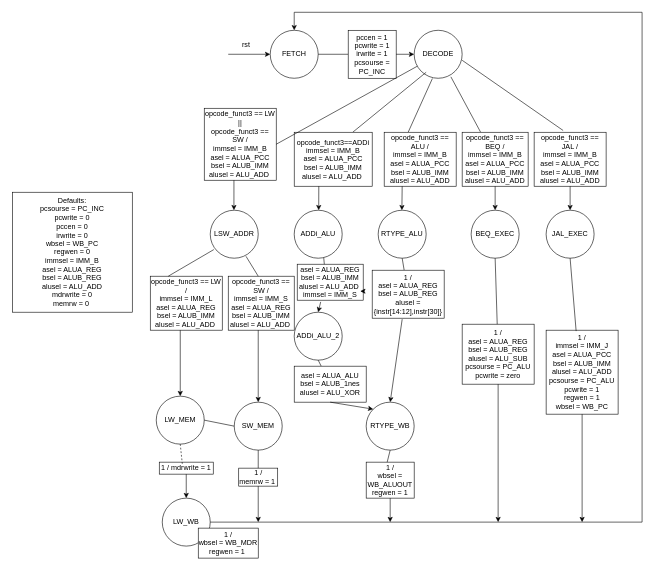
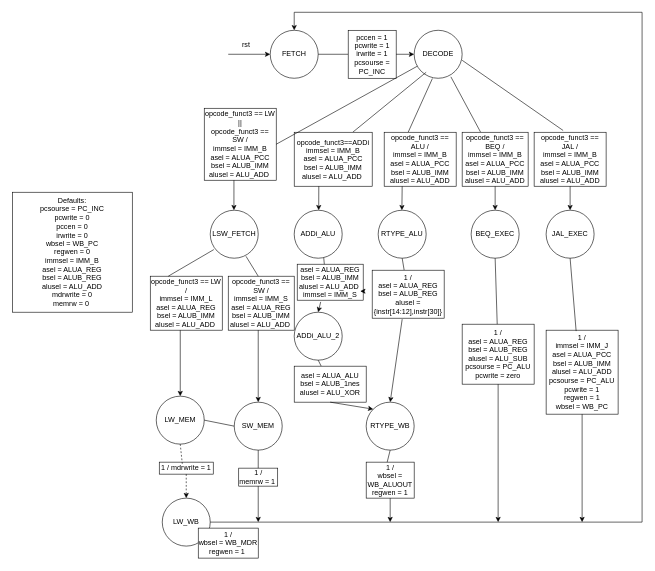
node "LSW_ADDR": label "LSW_ADDR" -> "LSW_FETCH"
edge "1 / mdrwrite = 1" -> "LW_WB": style solid -> dashed
